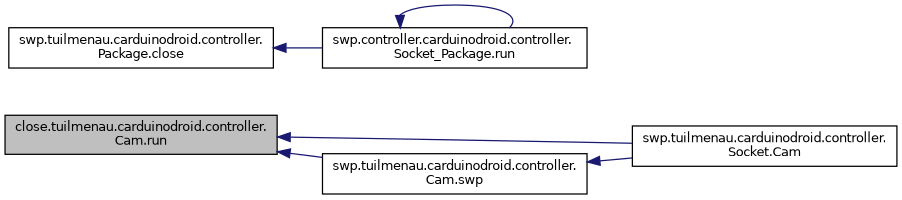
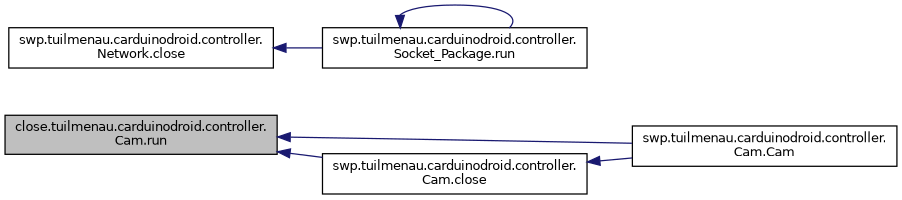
node "swp.tuilmenau.carduinodroid.controller. Package.close": label "swp.tuilmenau.carduinodroid.controller. Package.close" -> "swp.tuilmenau.carduinodroid.controller. Network.close"
node "swp.controller.carduinodroid.controller. Socket_Package.run": label "swp.controller.carduinodroid.controller. Socket_Package.run" -> "swp.tuilmenau.carduinodroid.controller. Socket_Package.run"
node "swp.tuilmenau.carduinodroid.controller. Socket.Cam": label "swp.tuilmenau.carduinodroid.controller. Socket.Cam" -> "swp.tuilmenau.carduinodroid.controller. Cam.Cam"
node "swp.tuilmenau.carduinodroid.controller. Cam.swp": label "swp.tuilmenau.carduinodroid.controller. Cam.swp" -> "swp.tuilmenau.carduinodroid.controller. Cam.close"
